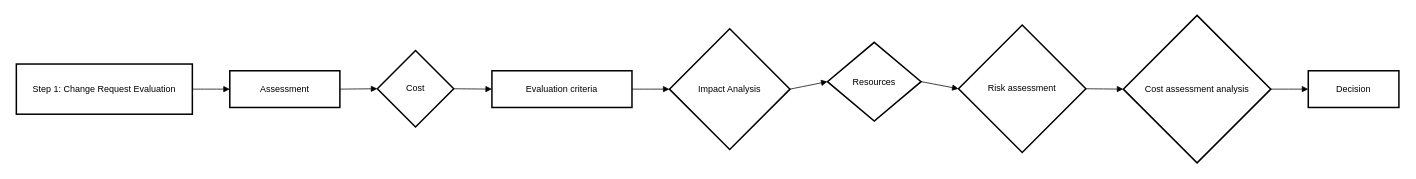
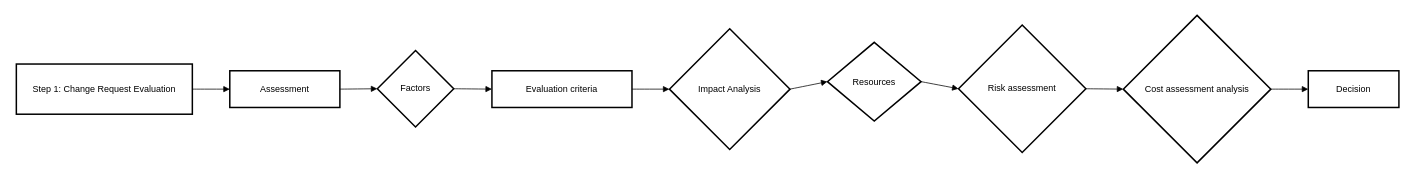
node "Cost": label "Cost" -> "Factors"
